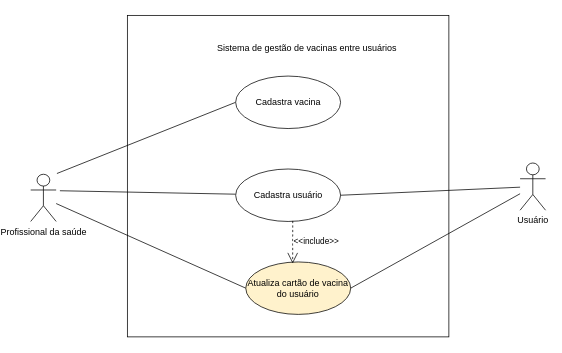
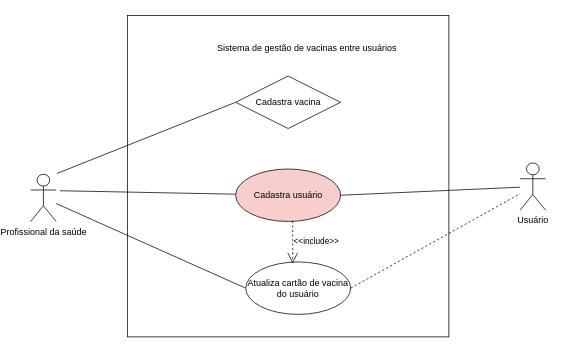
node "Cadastra vacina": shape ellipse -> diamond
node "Cadastra usuário": fillcolor #ffffff -> #f8cecc
edge "Usuário" -- "Atualiza cartão de vacina do usuário": style solid -> dashed
node "Atualiza cartão de vacina do usuário": fillcolor #fff2cc -> #ffffff
